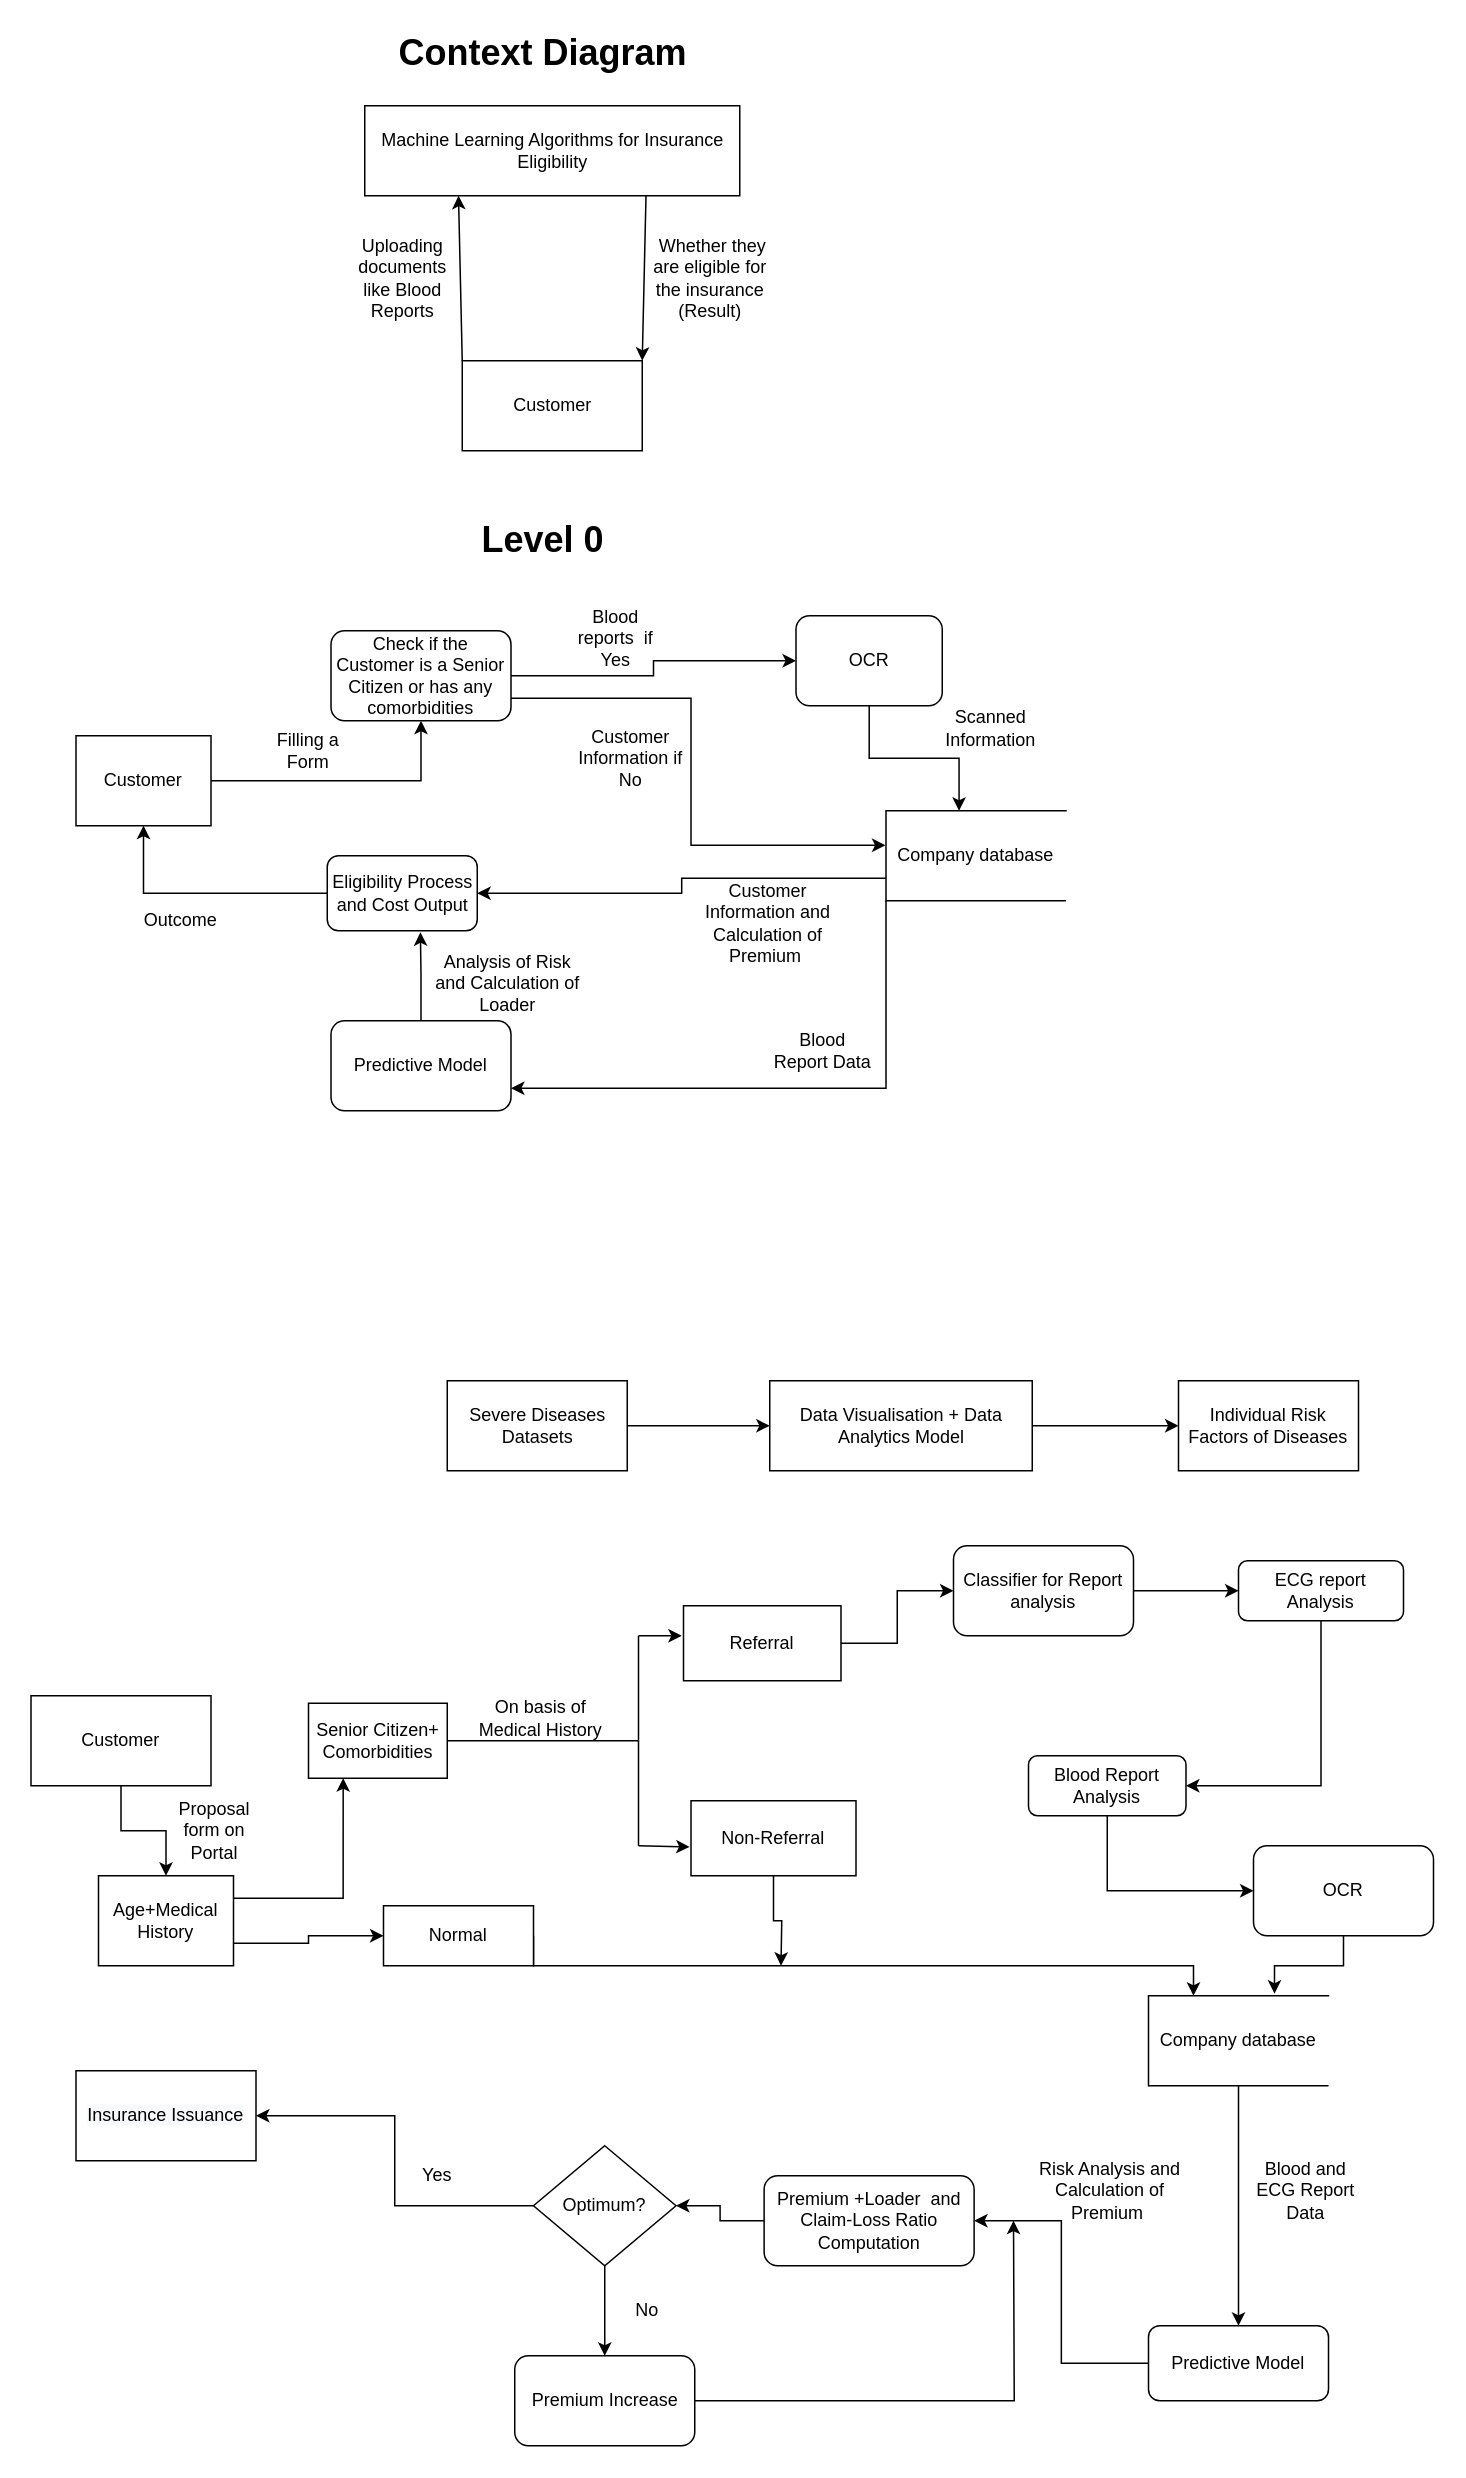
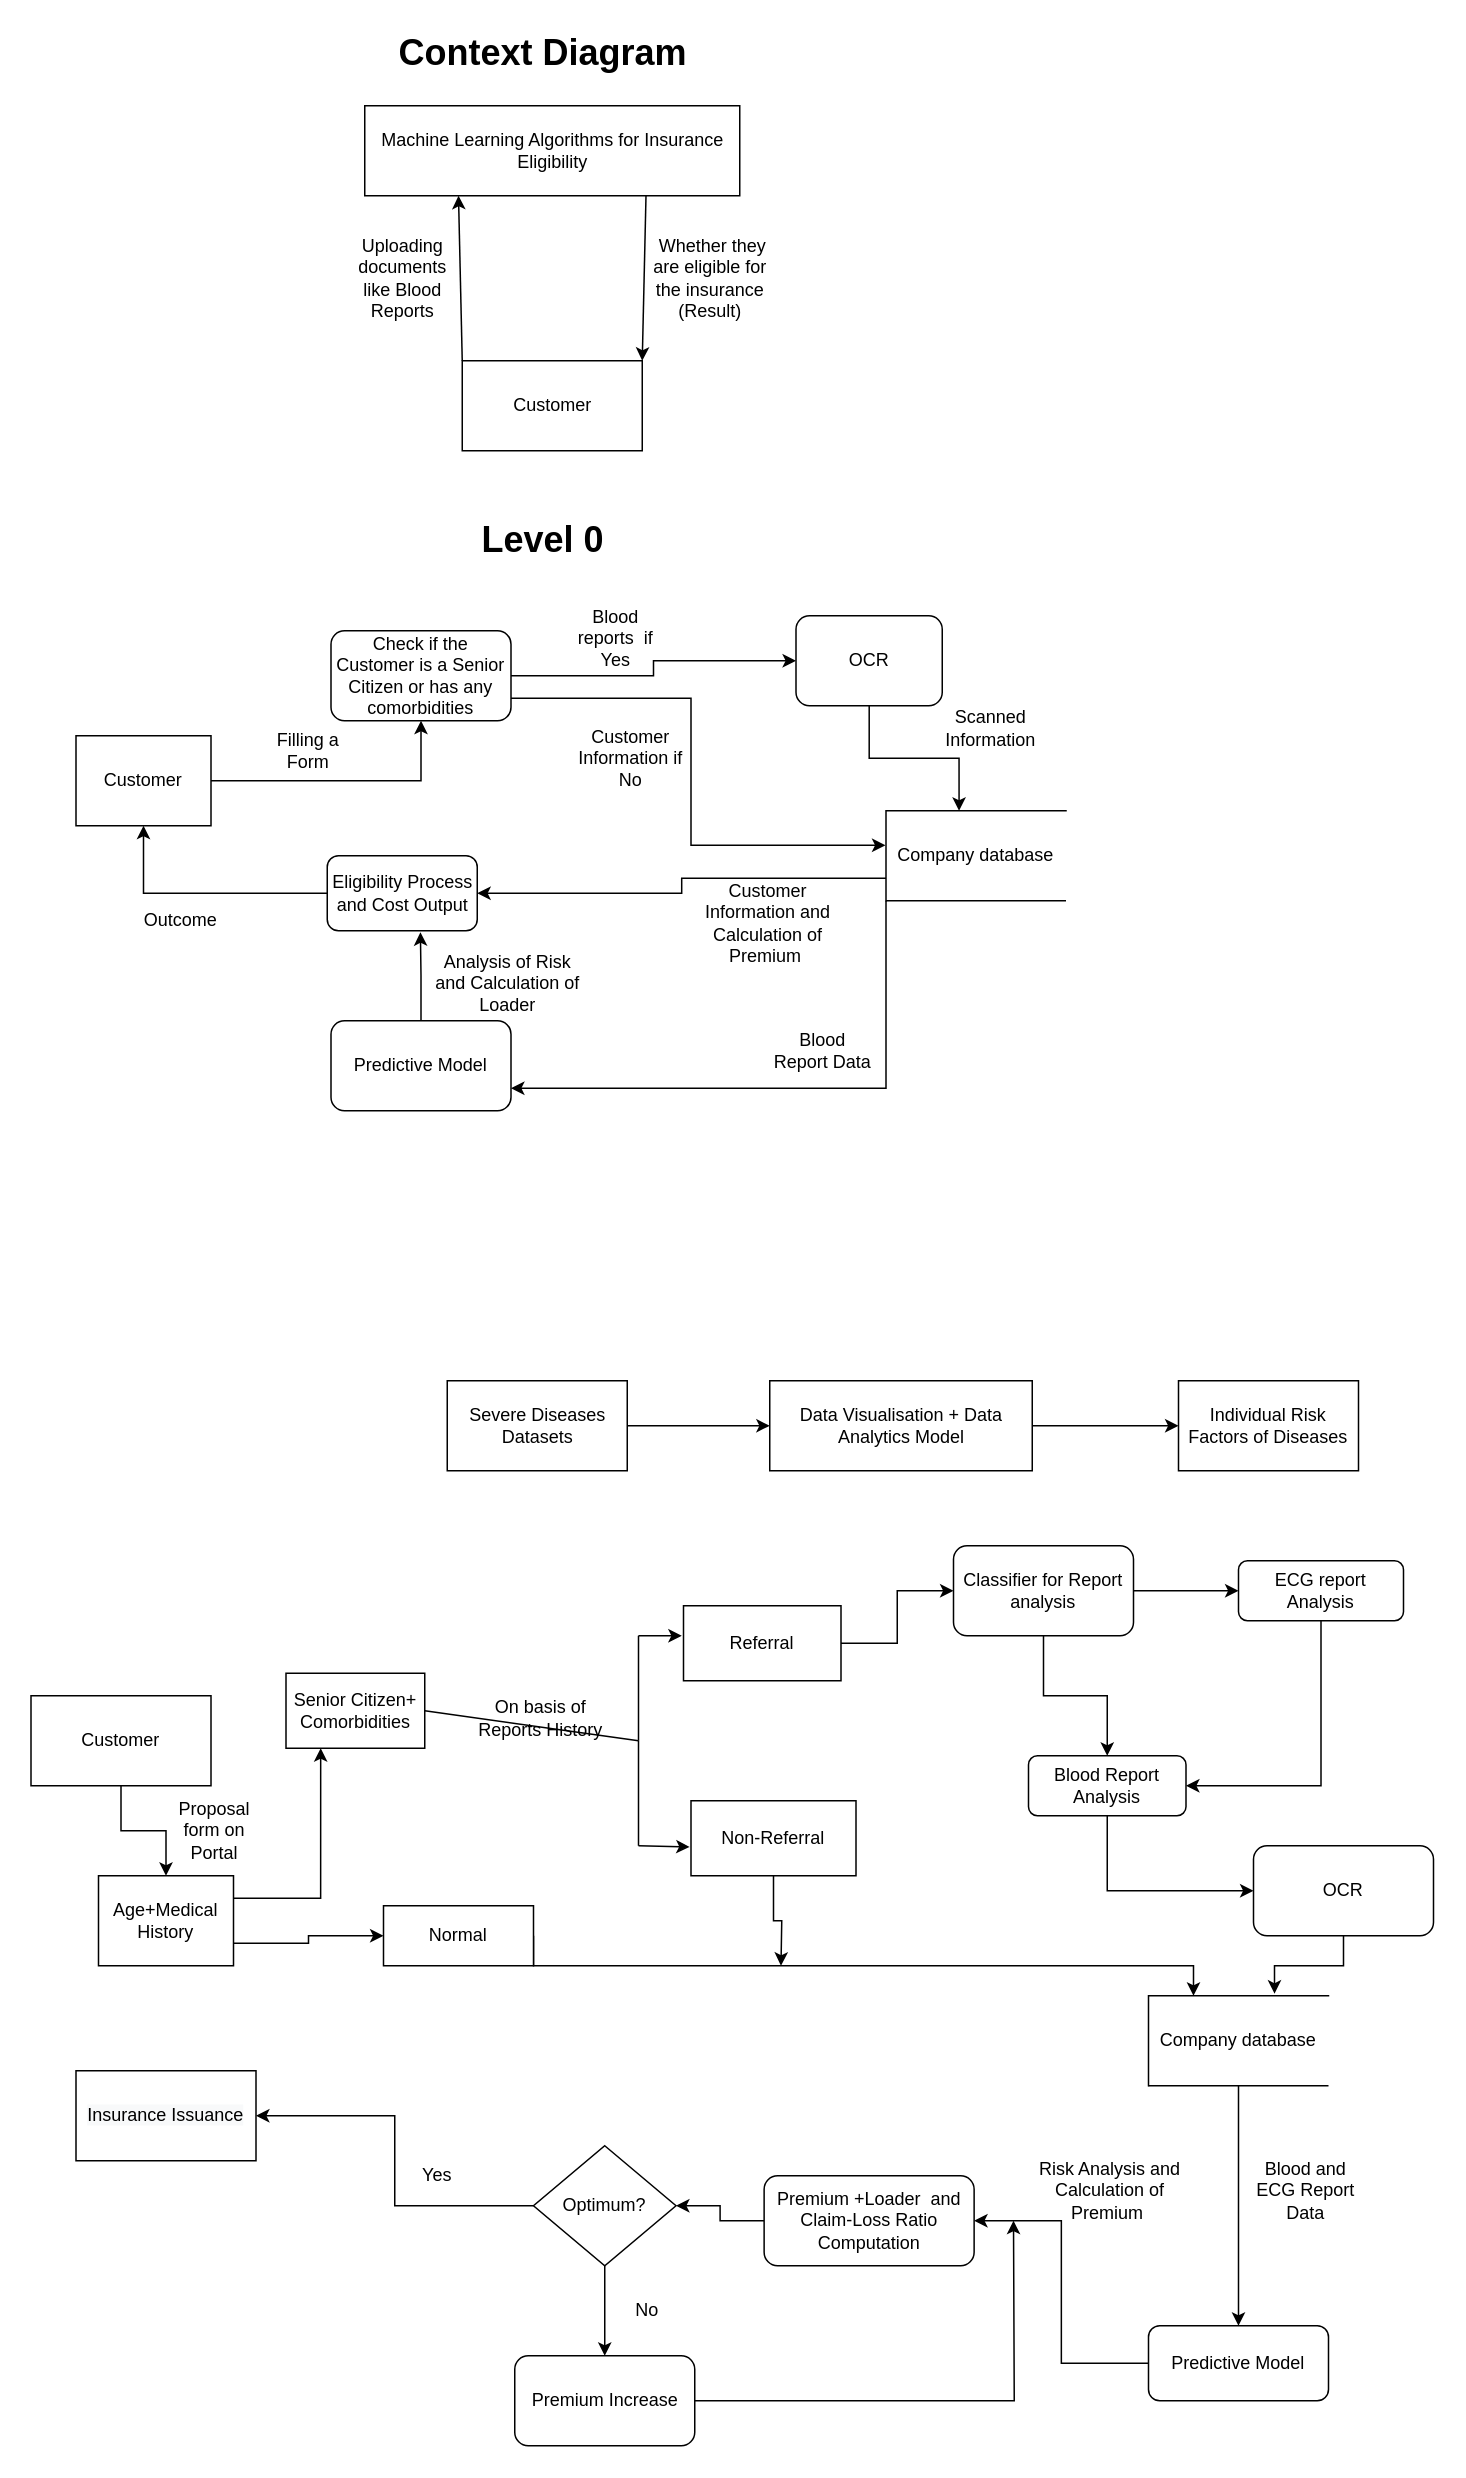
edge "Classifier for Report analysis" -> "Blood Report Analysis": added
node "On basis of Medical History": label "On basis of Medical History" -> "On basis of Reports History"
node "Senior Citizen+ Comorbidities": moved (378, 1741) -> (355, 1711)
